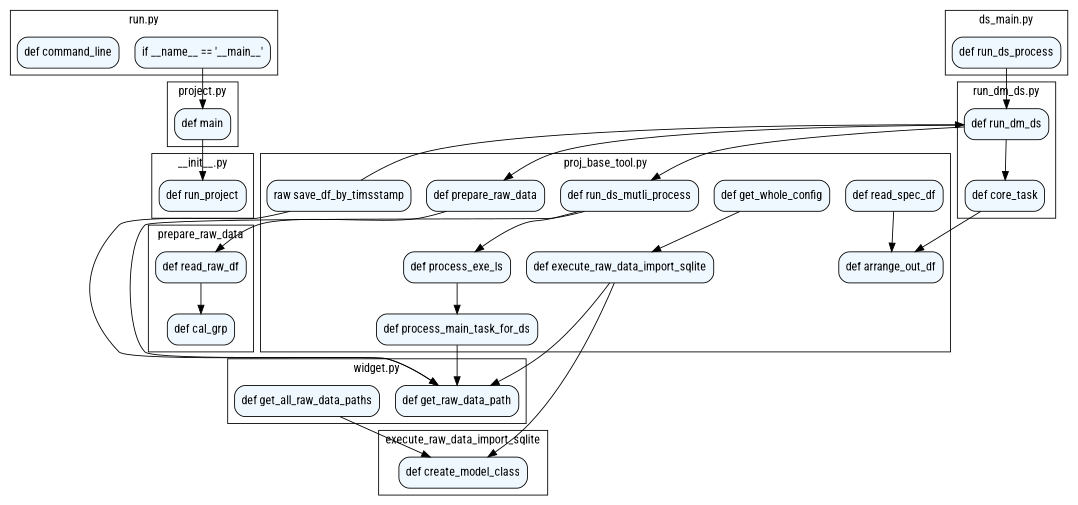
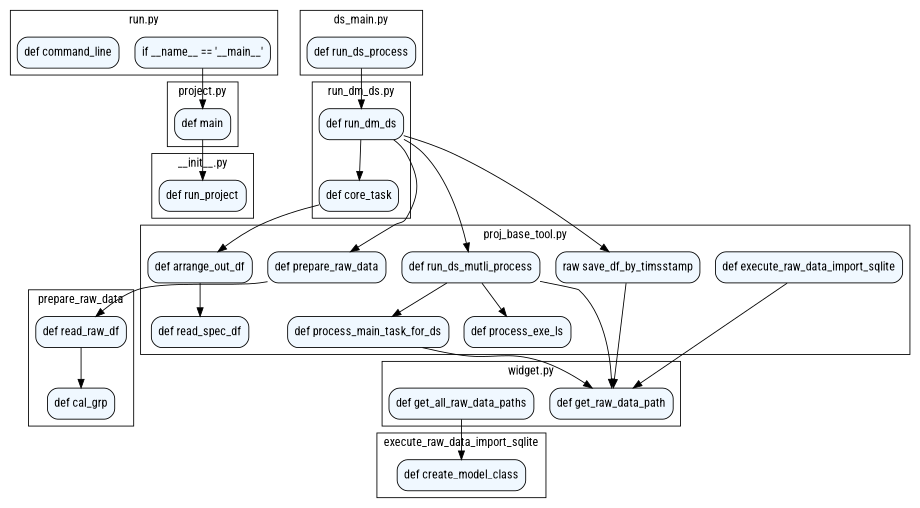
edge "raw save_df_by_timsstamp" -> "def run_dm_ds": reversed
node "def get_whole_config": removed
edge "def read_spec_df" -> "def arrange_out_df": reversed
edge "def process_exe_ls" -> "def process_main_task_for_ds": now "def run_ds_mutli_process" -> "def process_main_task_for_ds"
edge "def execute_raw_data_import_sqlite" -> "def create_model_class": removed
